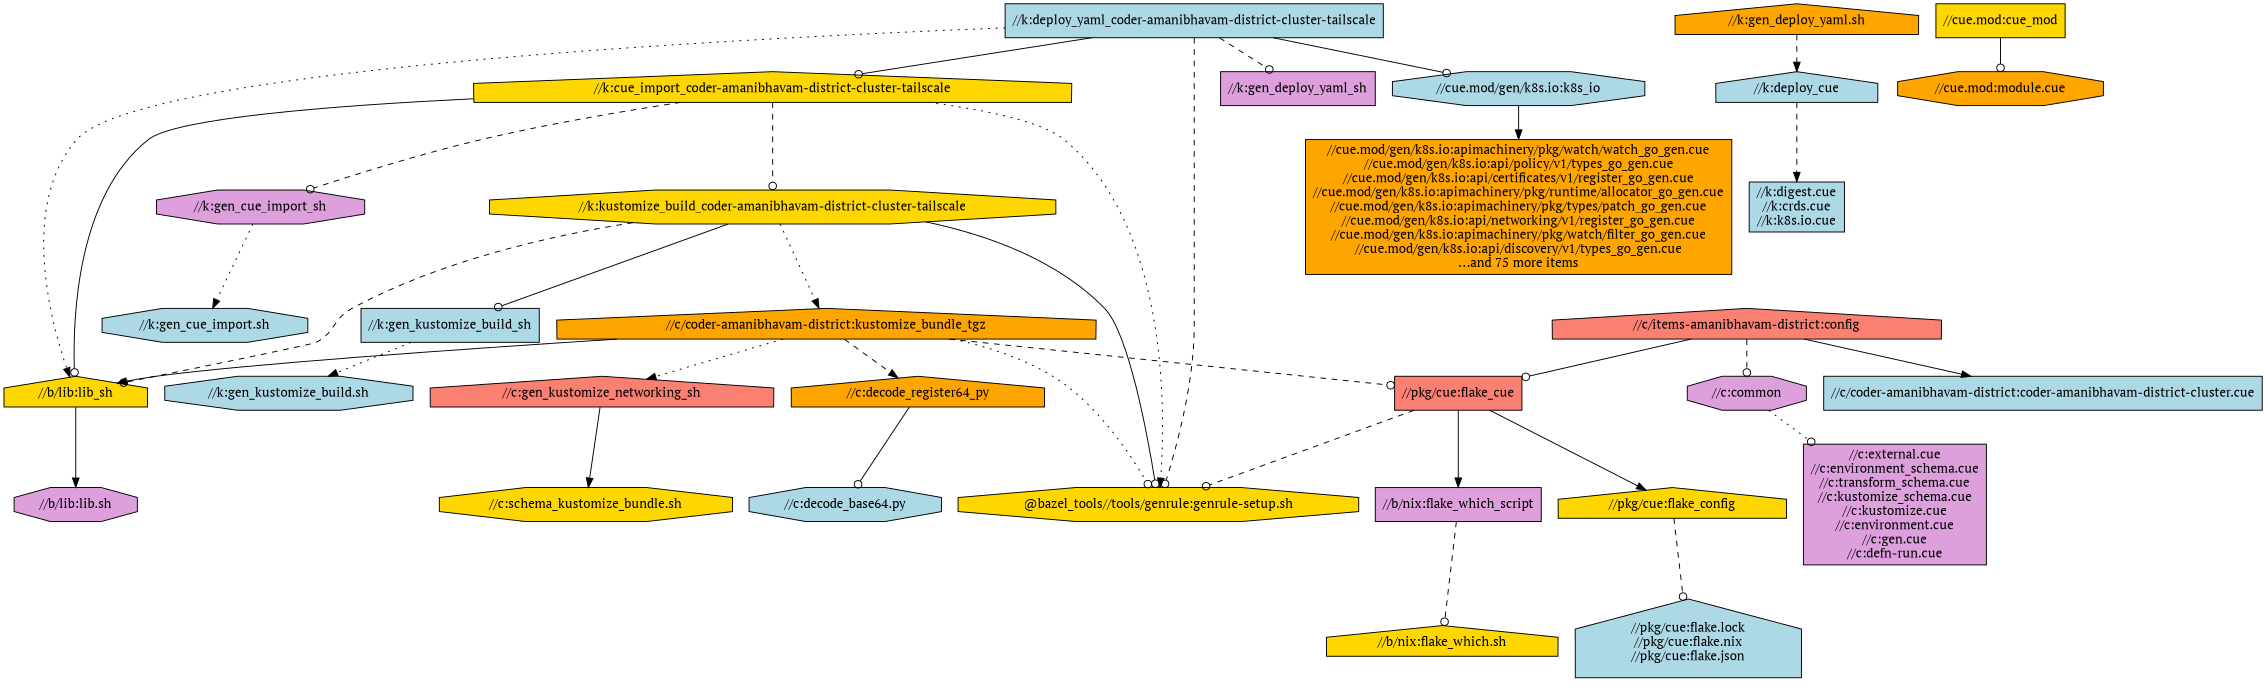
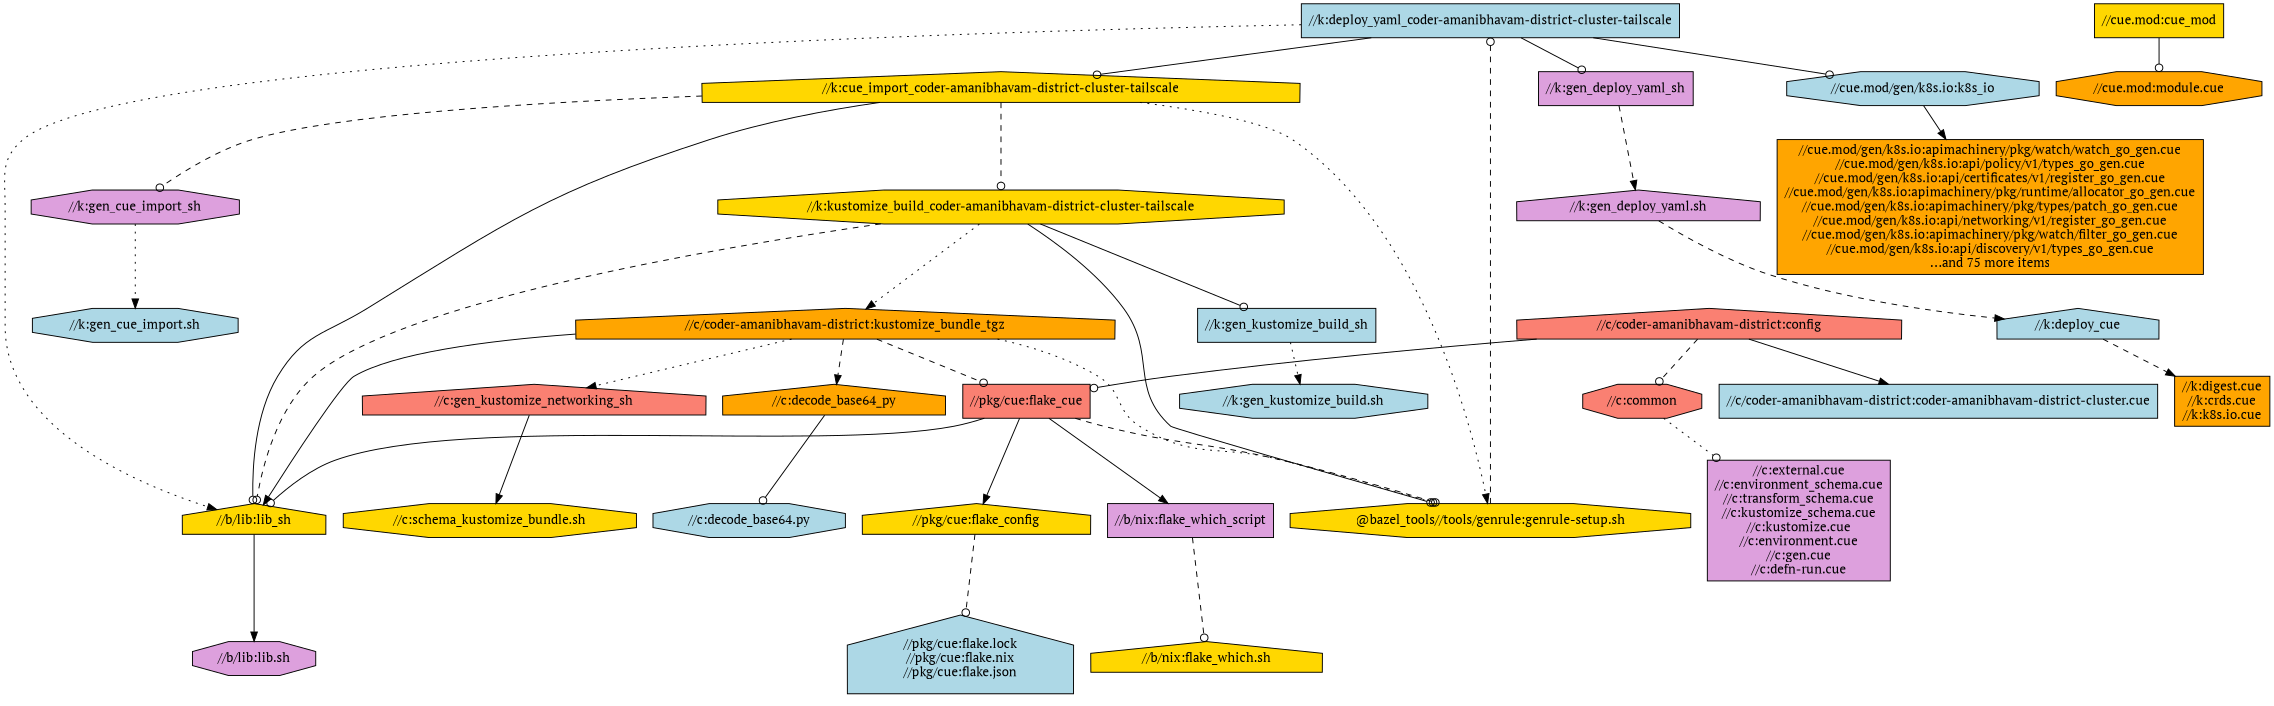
node "//k:gen_deploy_yaml.sh": fillcolor orange -> plum
edge "//k:deploy_yaml_coder-amanibhavam-district-cluster-tailscale" -> "//k:gen_deploy_yaml_sh": style dashed -> solid
edge "//k:gen_deploy_yaml_sh" -> "//k:gen_deploy_yaml.sh": added
node "//k:digest.cue //k:crds.cue //k:k8s.io.cue": fillcolor lightblue -> orange
edge "//k:deploy_yaml_coder-amanibhavam-district-cluster-tailscale" -> "@bazel_tools//tools/genrule:genrule-setup.sh": reversed
node "//c/items-amanibhavam-district:config": label "//c/items-amanibhavam-district:config" -> "//c/coder-amanibhavam-district:config"
node "//c:decode_register64_py": label "//c:decode_register64_py" -> "//c:decode_base64_py"
node "//c:common": fillcolor plum -> salmon
edge "//pkg/cue:flake_cue" -> "//b/lib:lib_sh": added
